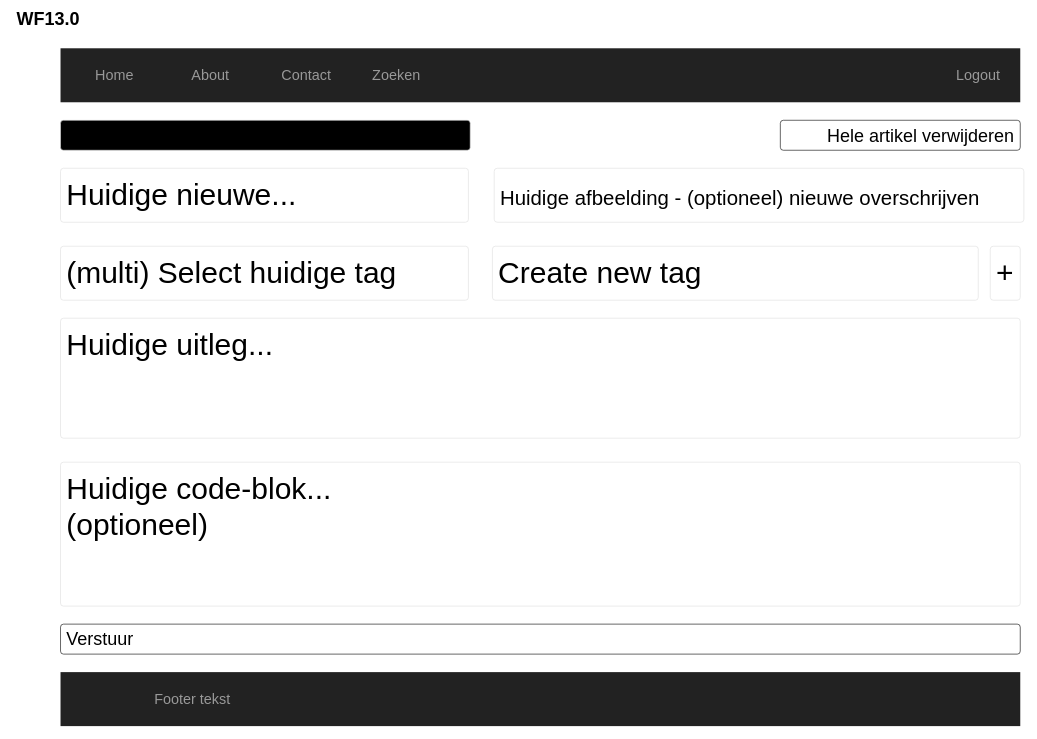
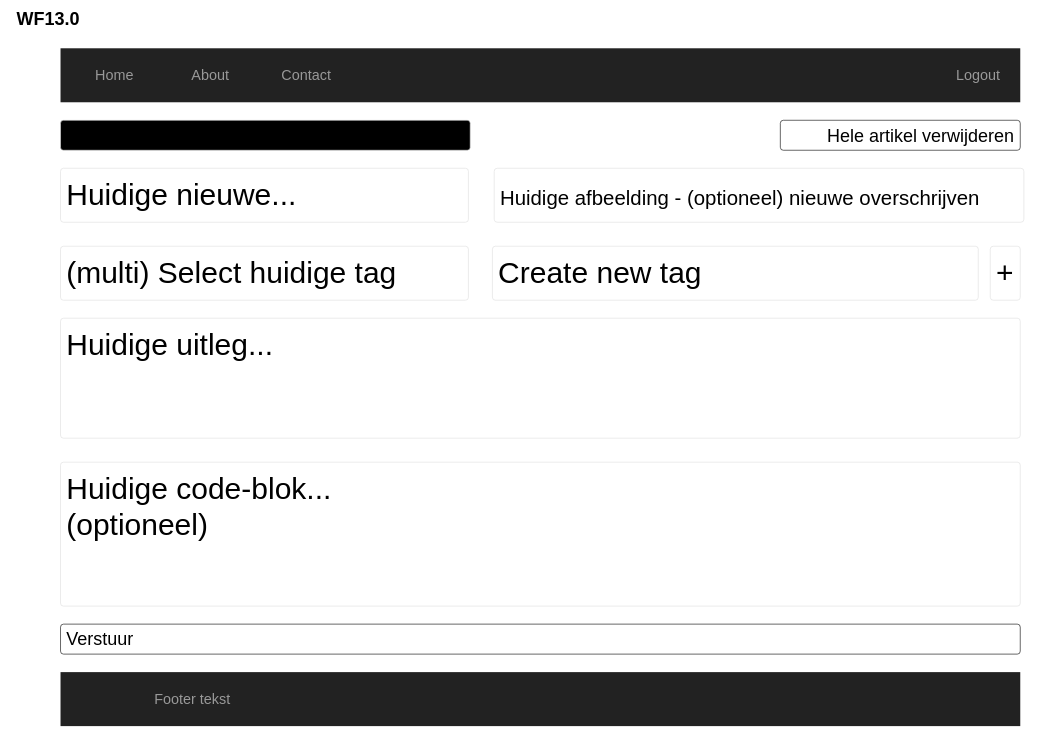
node "Zoeken": removed
